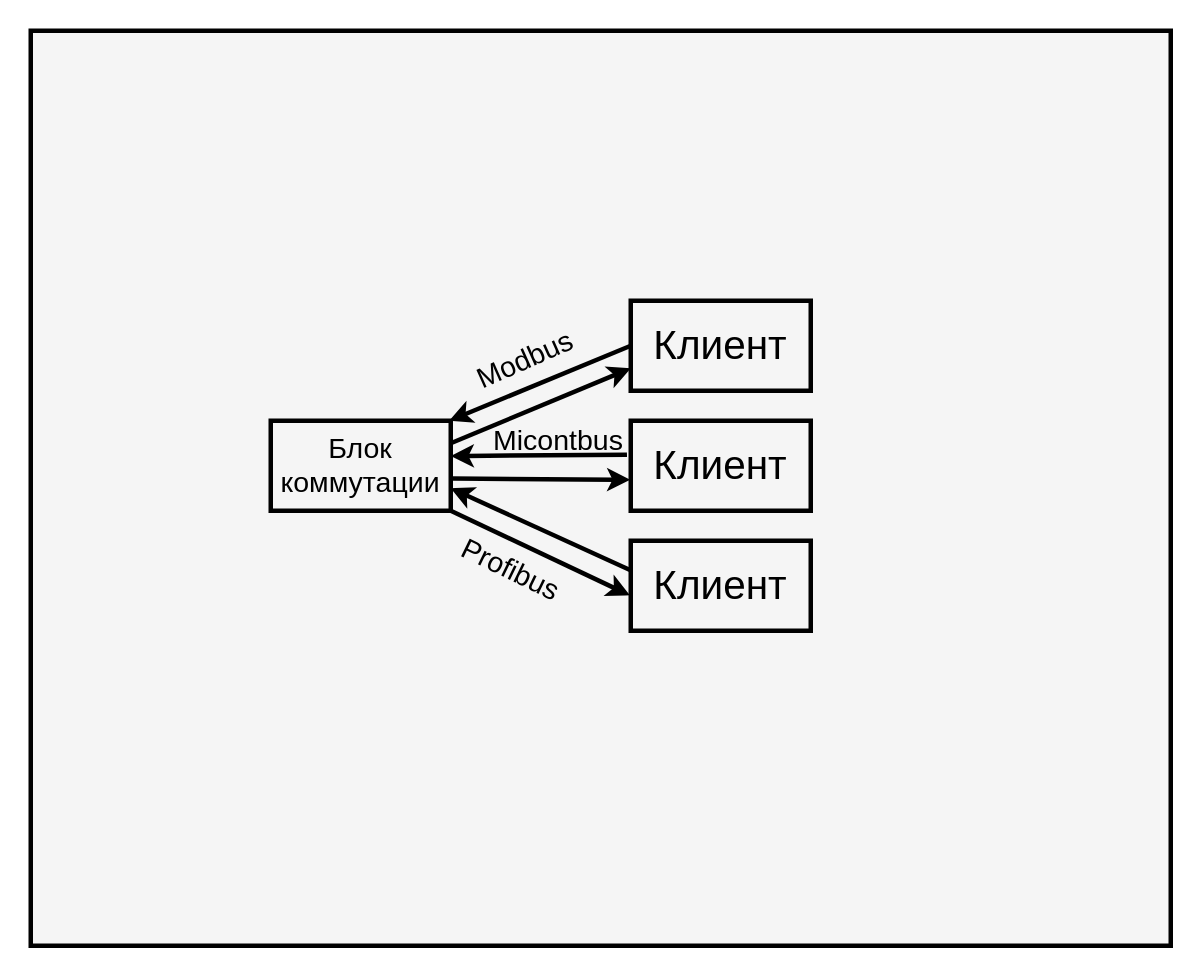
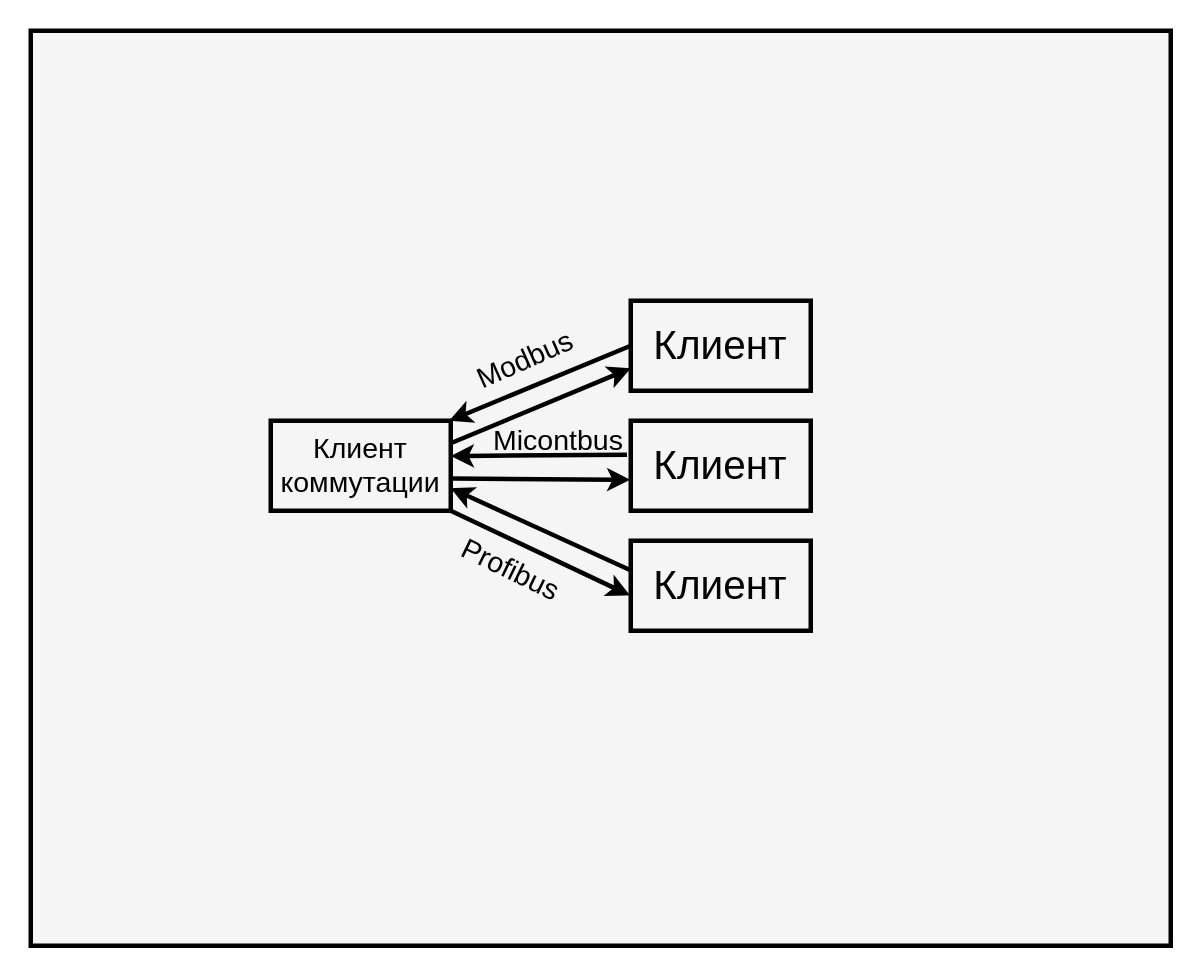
node "Блок коммутации": label "Блок коммутации" -> "Клиент коммутации"
